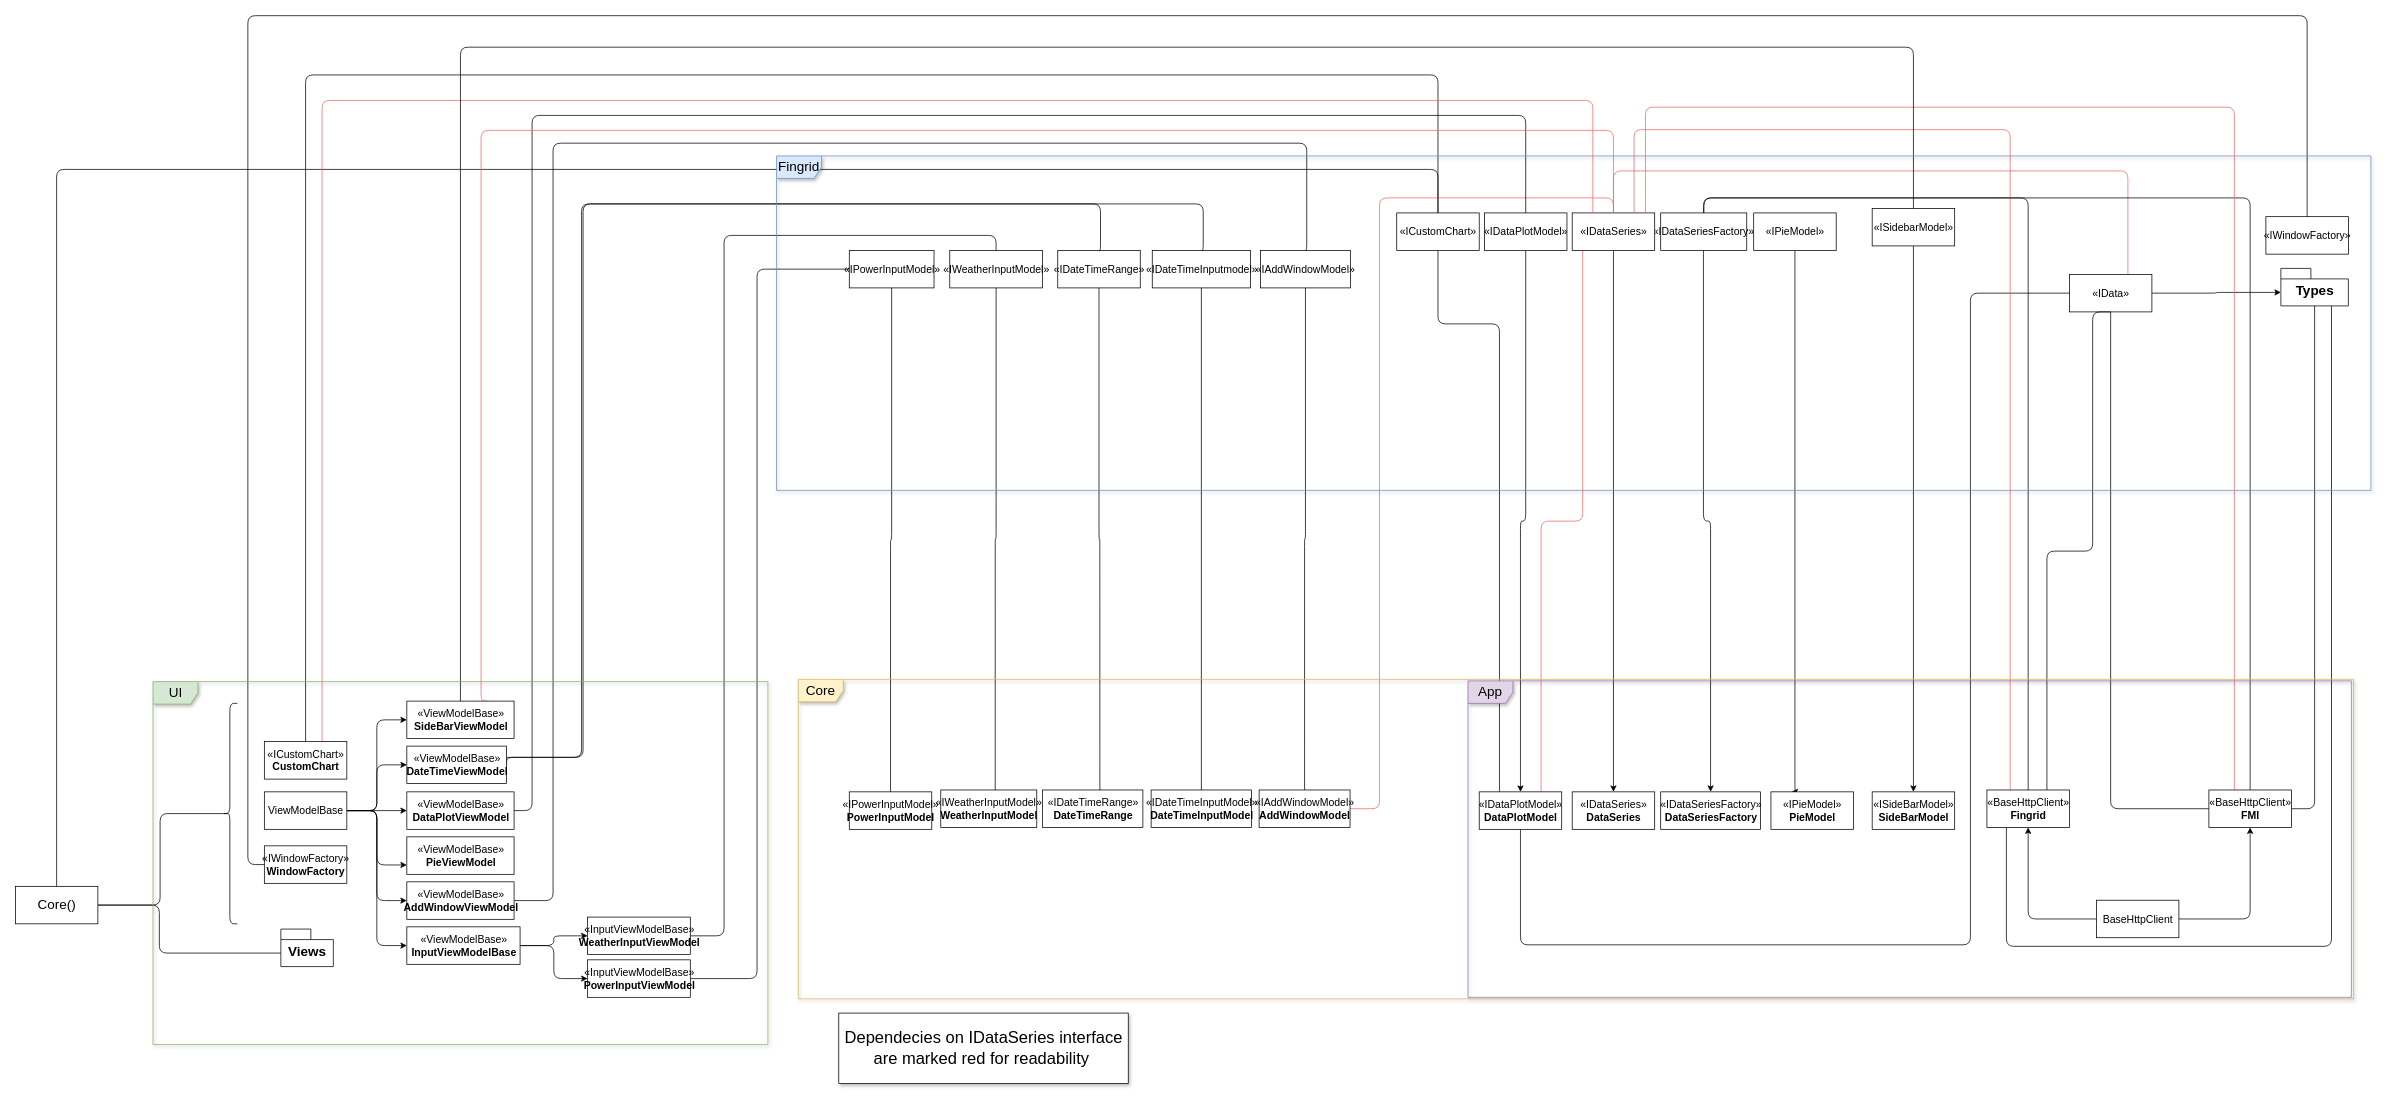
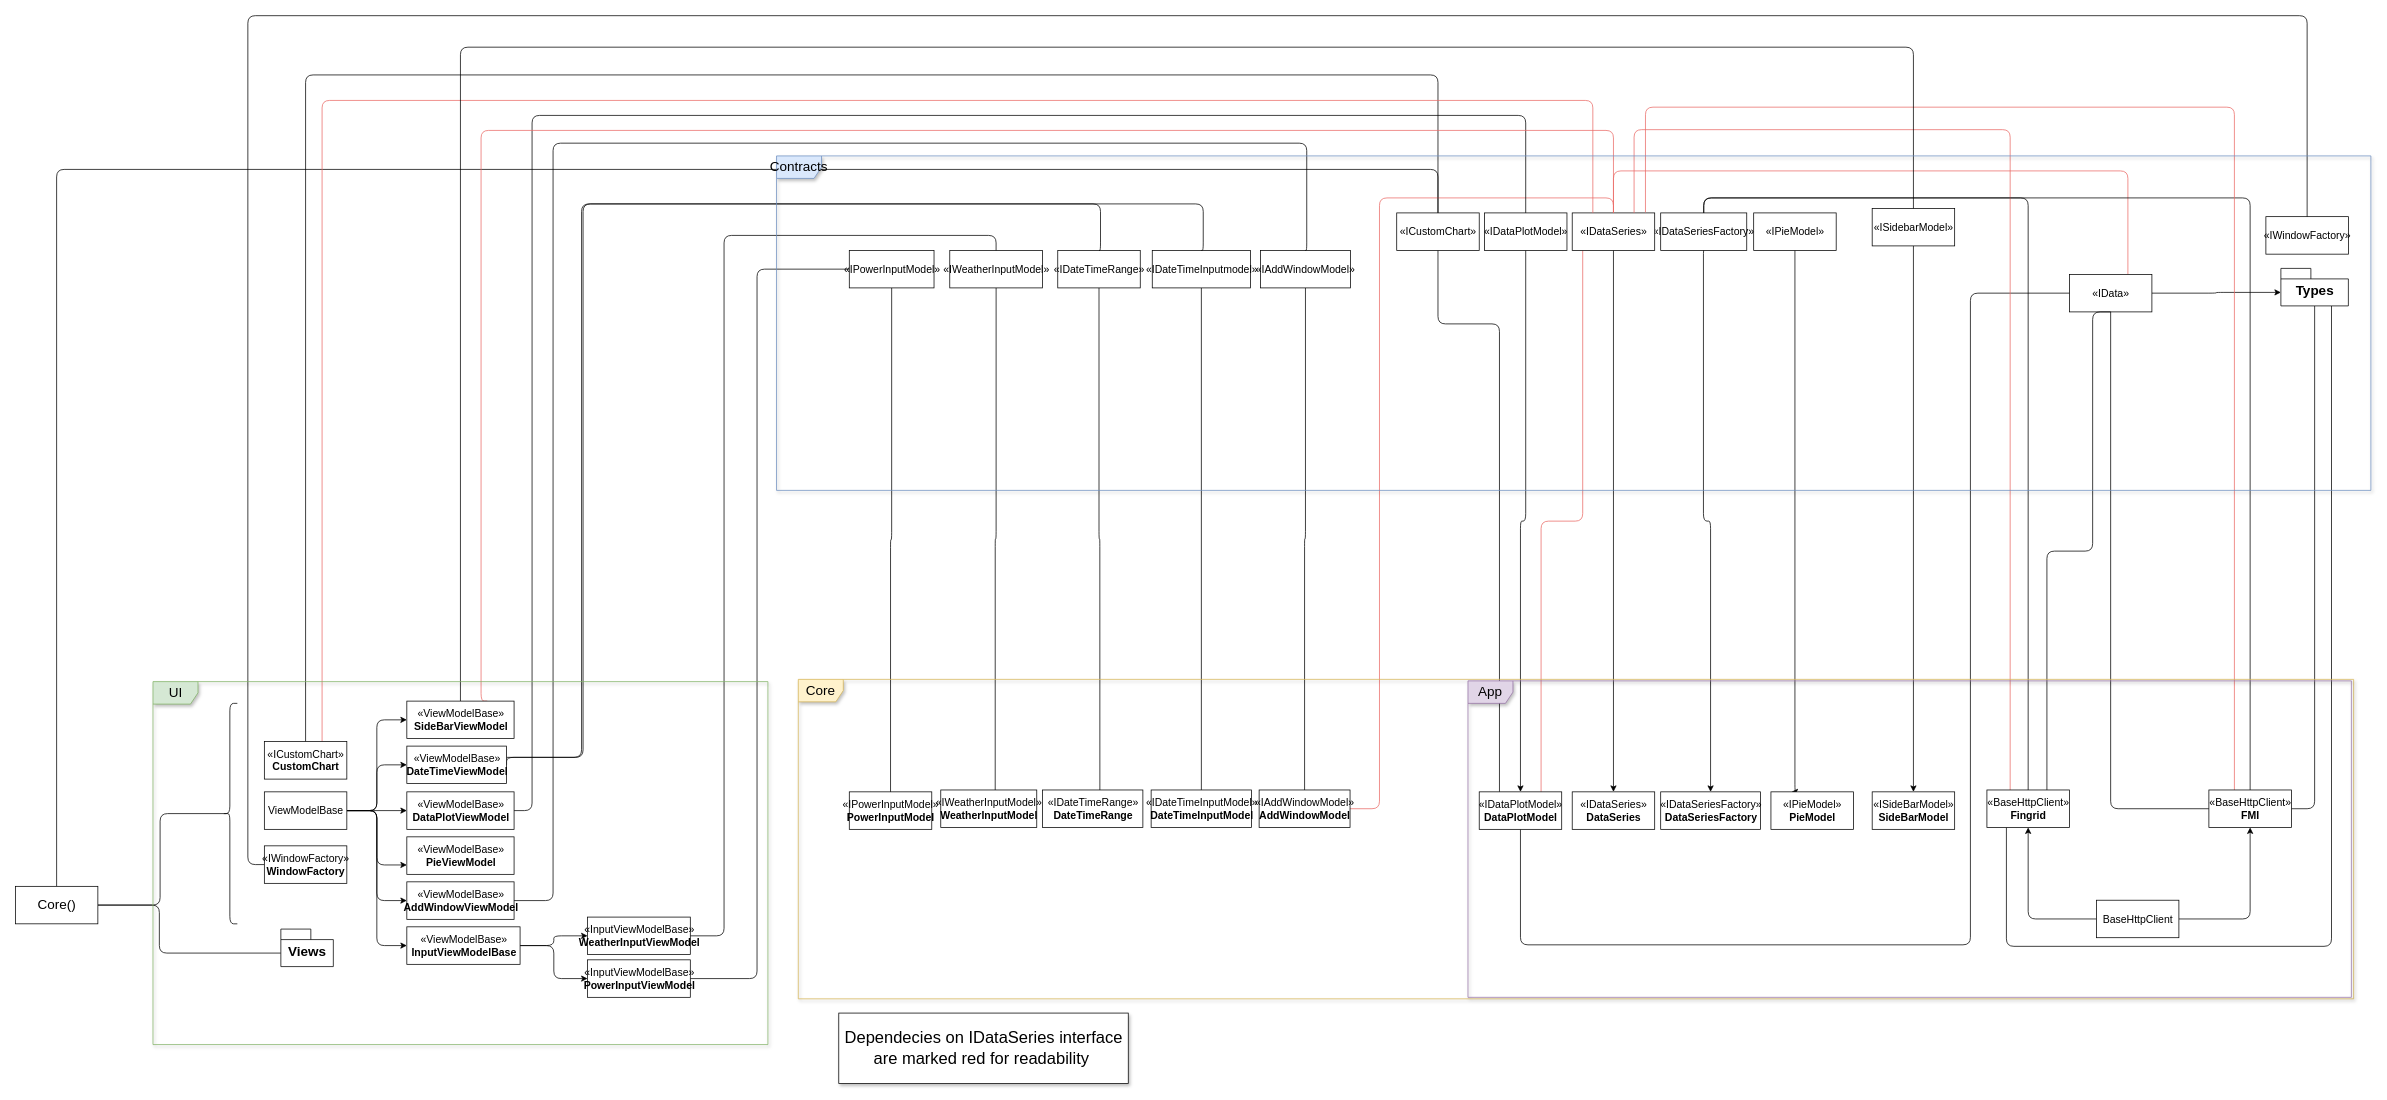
node "Fingrid": label "Fingrid" -> "Contracts"
